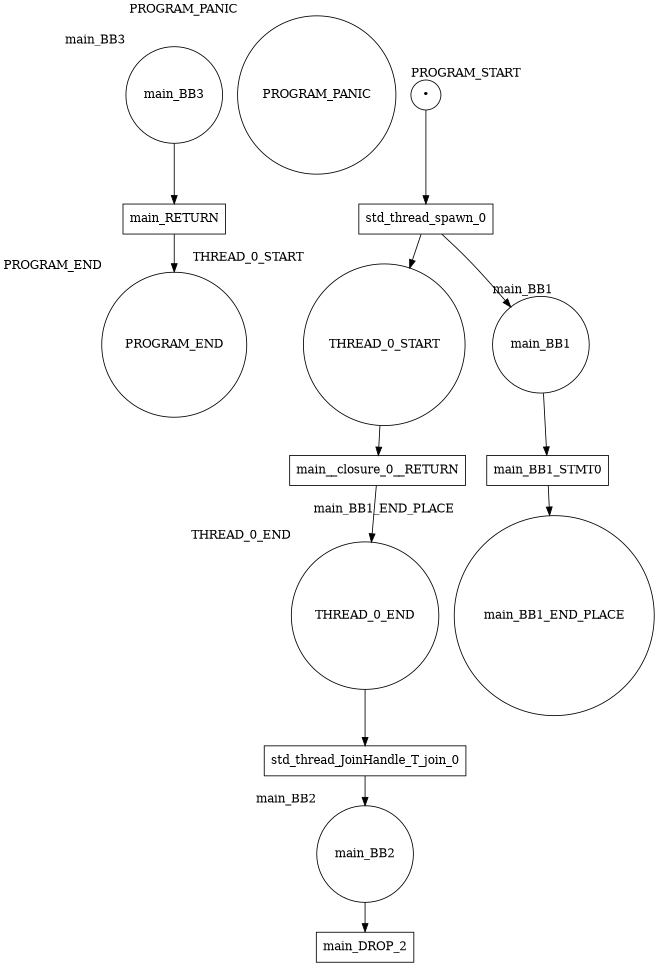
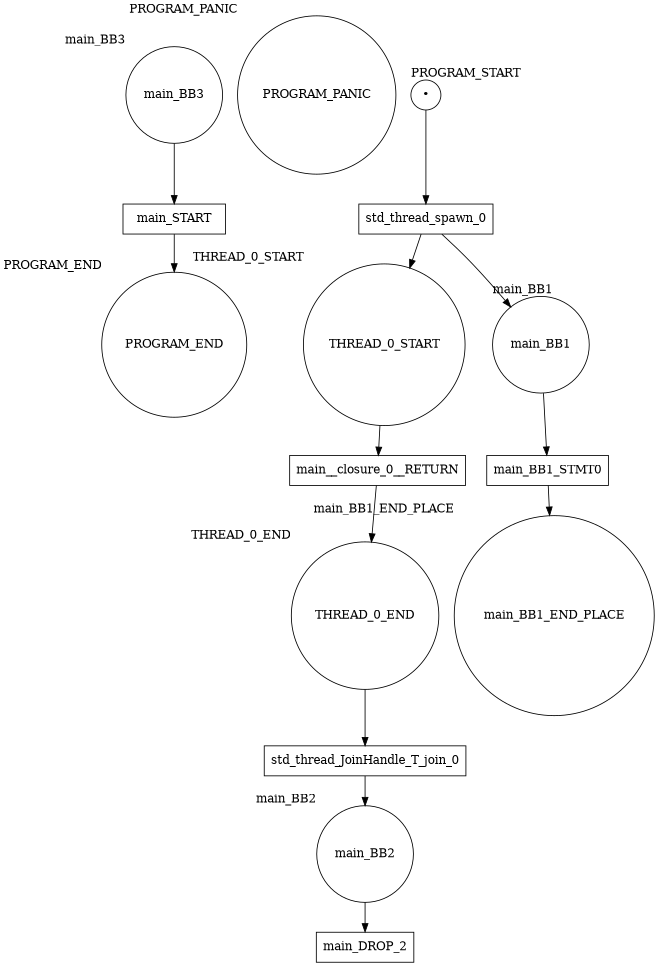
node "main_RETURN": label "main_RETURN" -> "main_START"
